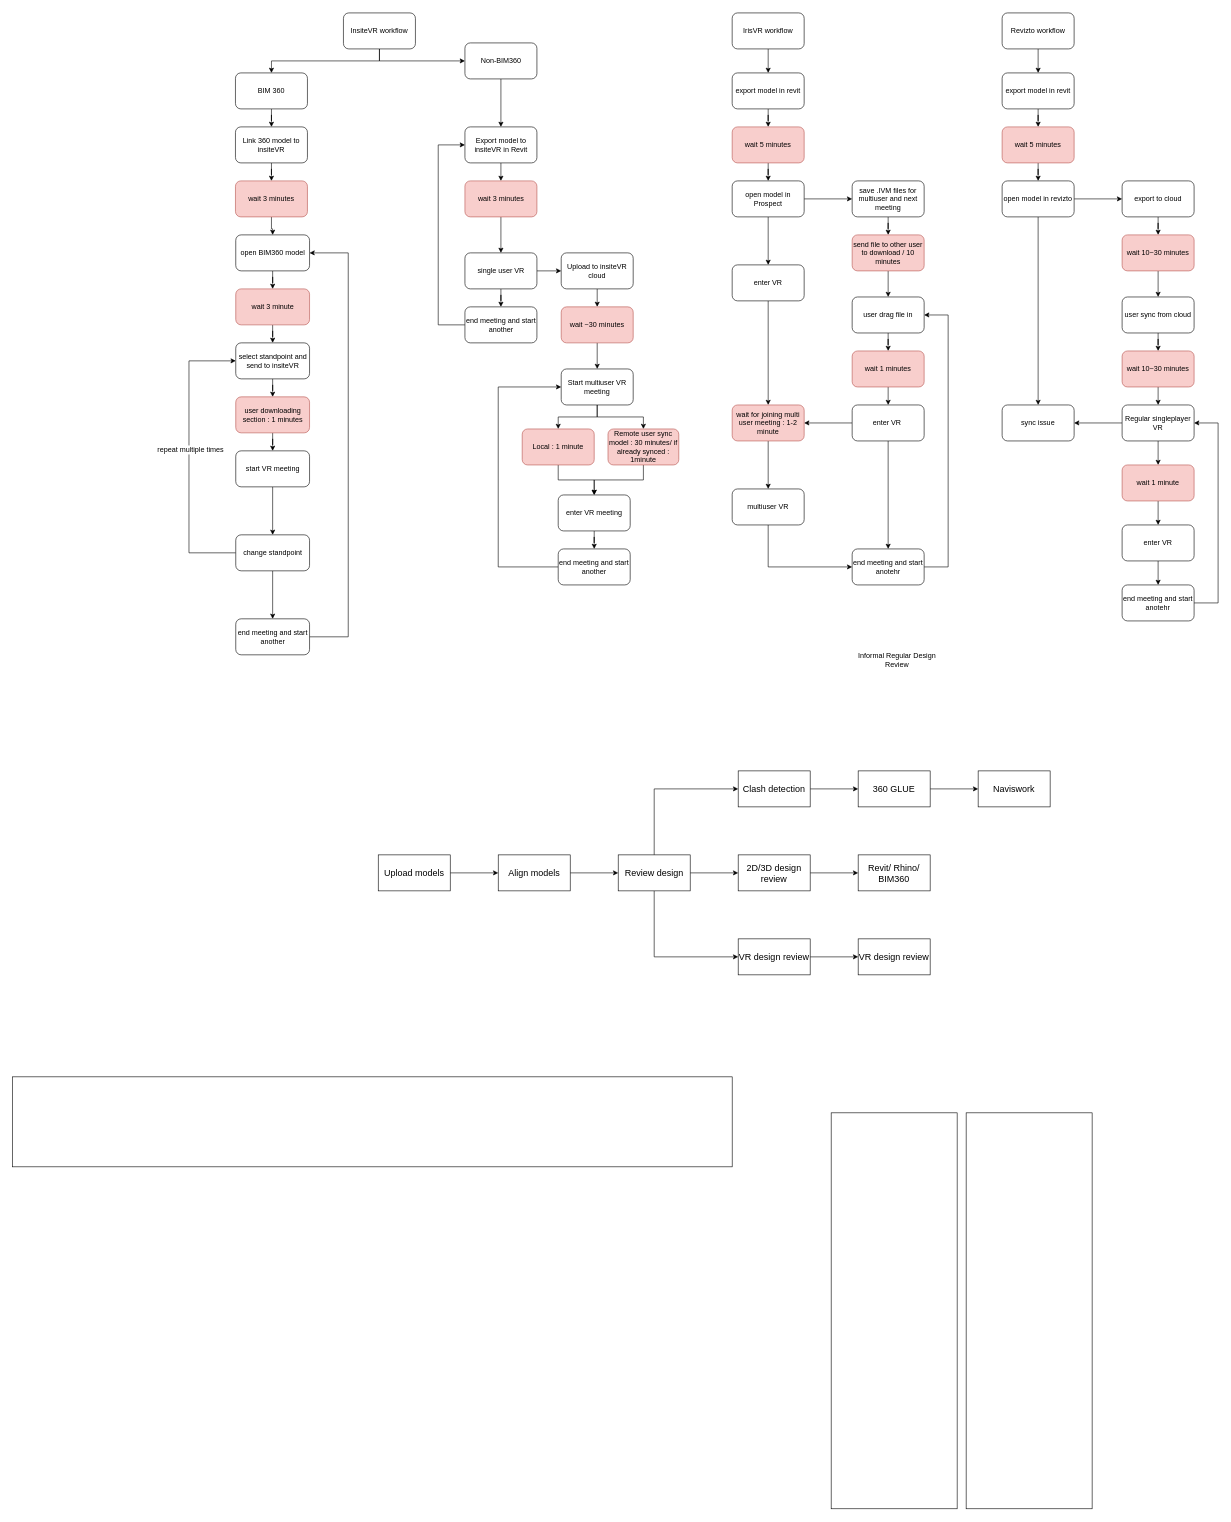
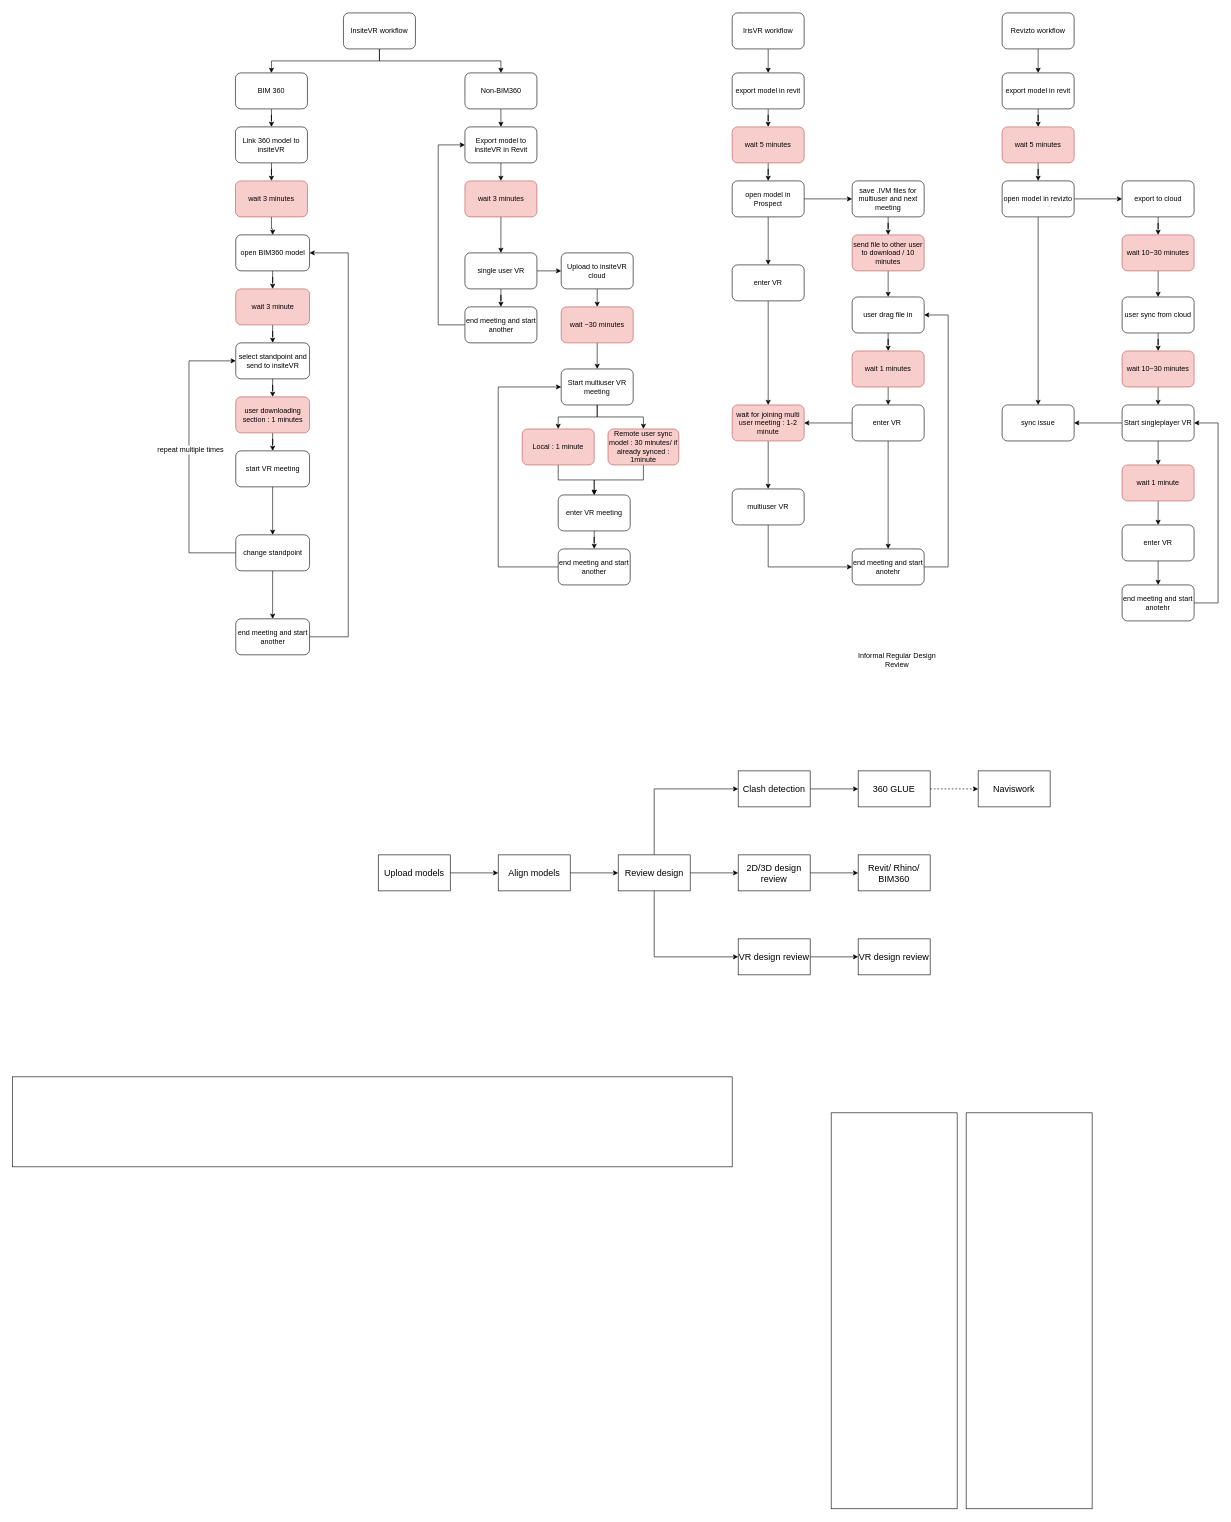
node "Non-BIM360": moved (501, 61) -> (501, 91)
node "Regular singleplayer VR": label "Regular singleplayer VR" -> "Start singleplayer VR"
edge "360 GLUE" -> "Naviswork": style solid -> dashed
